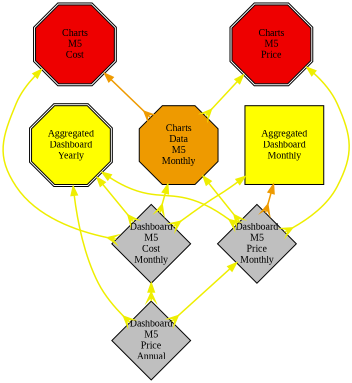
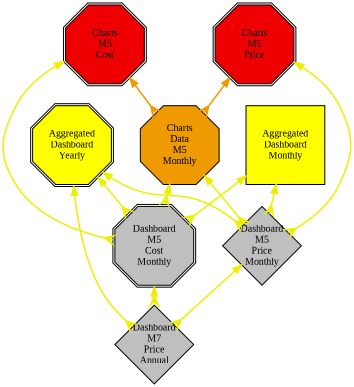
edge "Charts M5 Price" -- "Charts Data M5 Monthly": color yellow2 -> orange2
edge "Aggregated Dashboard Monthly" -- "Dashboard M5 Price Monthly": color orange2 -> yellow2
node "Dashboard M5 Cost Monthly": shape diamond -> doubleoctagon
node "Dashboard M5 Price Annual": label "Dashboard M5 Price Annual" -> "Dashboard M7 Price Annual"
